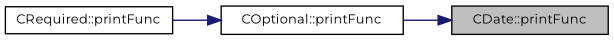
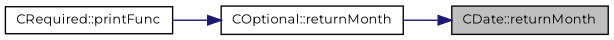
node "COptional::printFunc": label "COptional::printFunc" -> "COptional::returnMonth"
node "CDate::printFunc": label "CDate::printFunc" -> "CDate::returnMonth"
